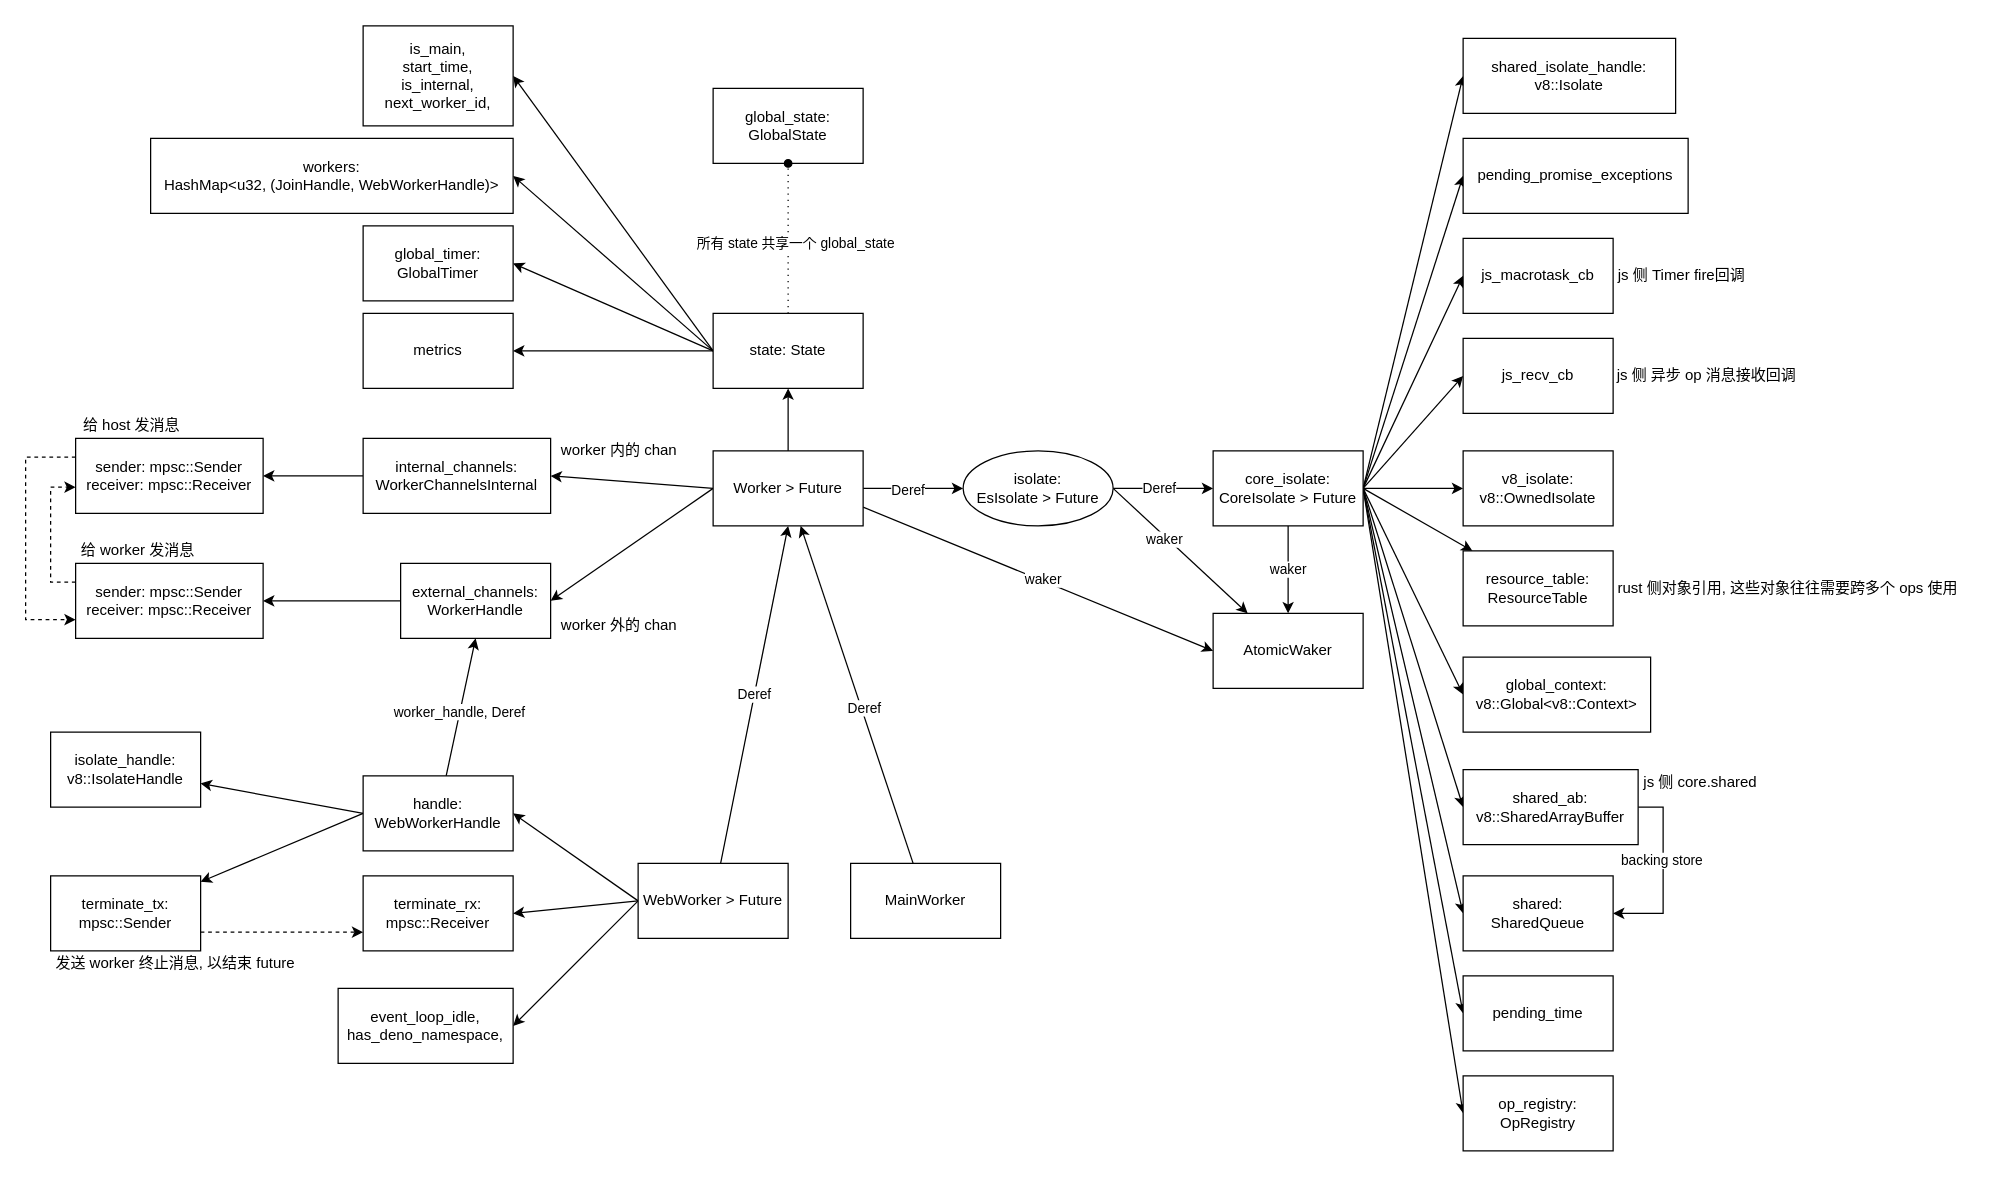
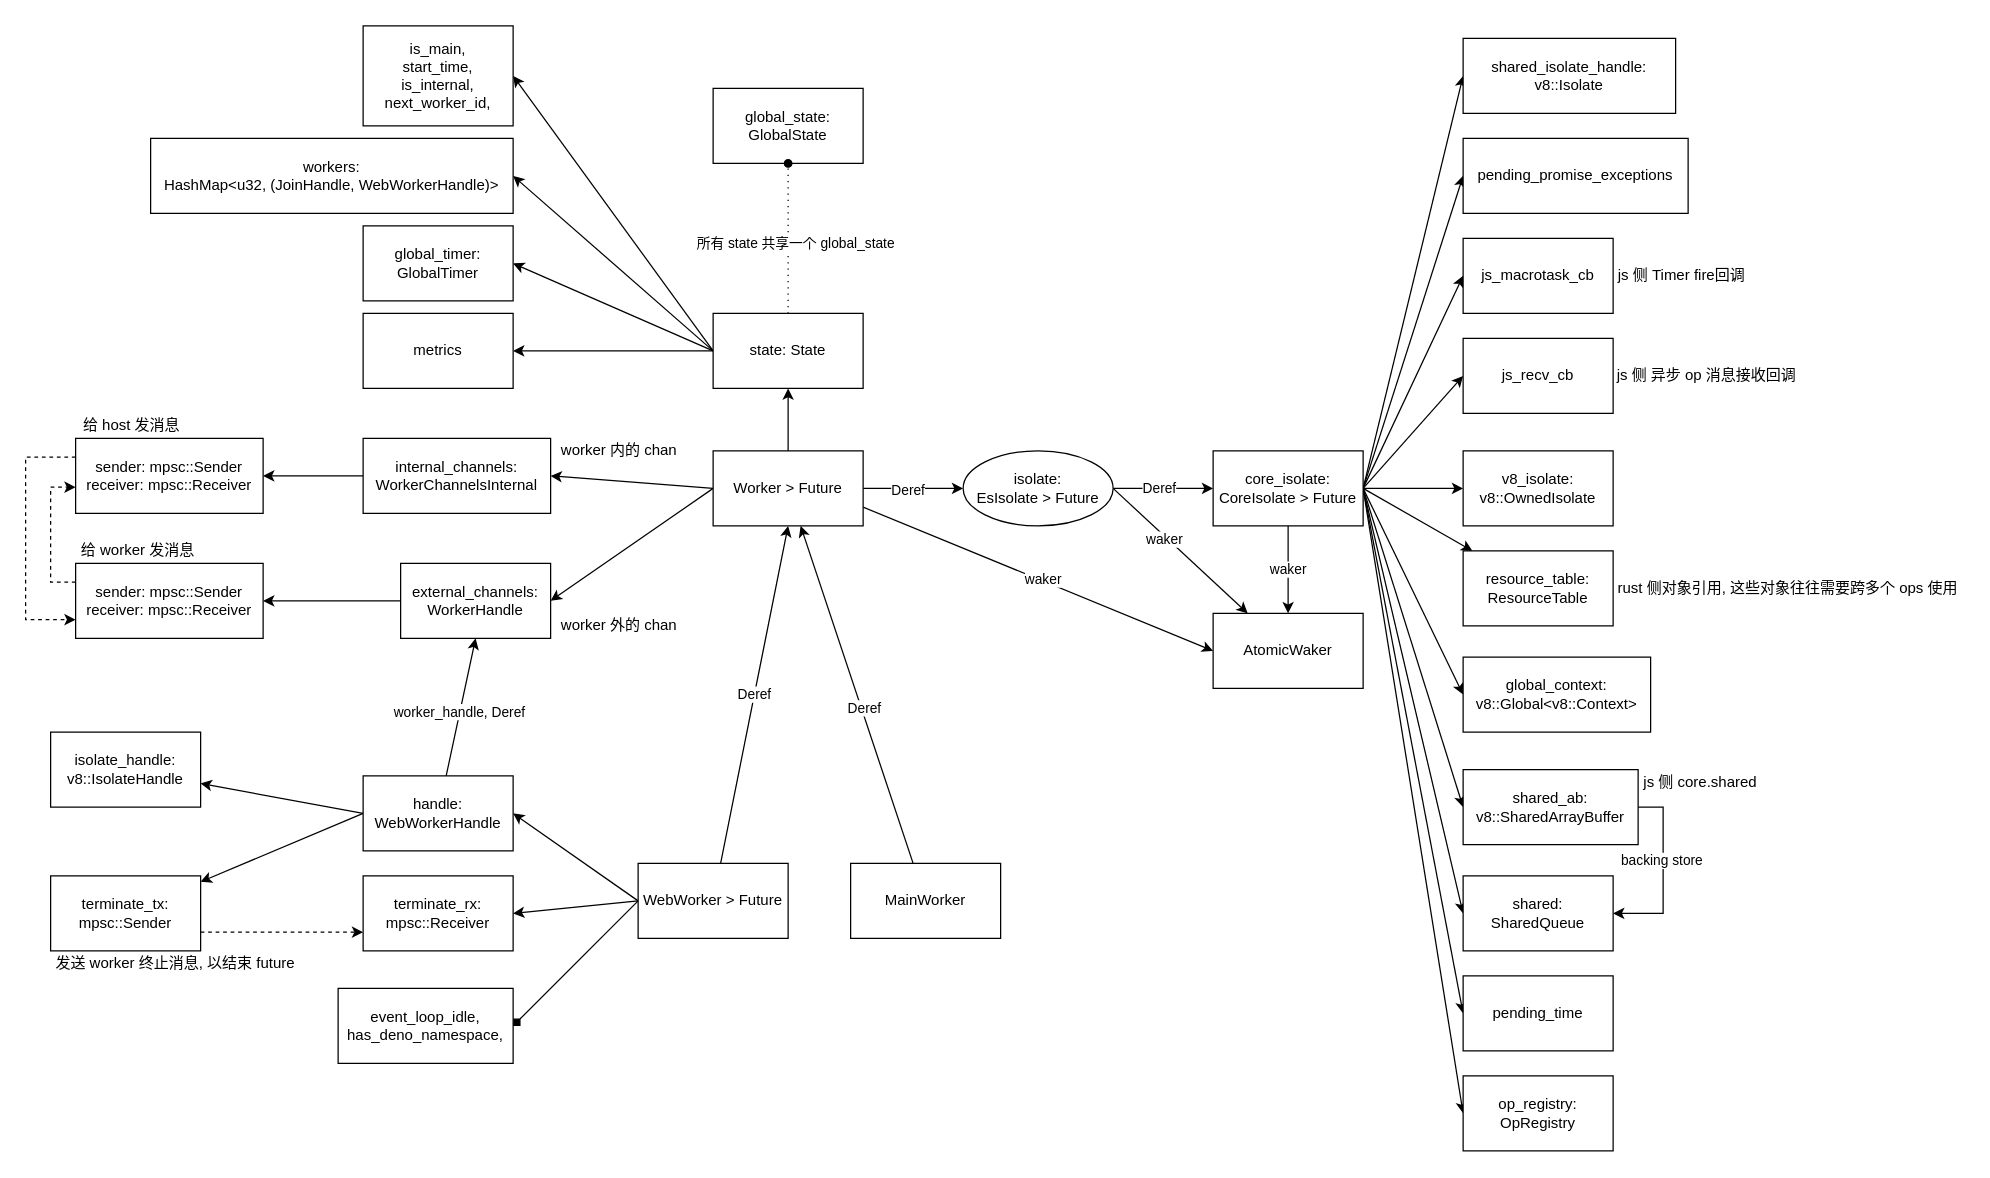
edge "WebWorker > Future" -> "event_loop_idle, has_deno_namespace,": arrowhead classic -> diamond
